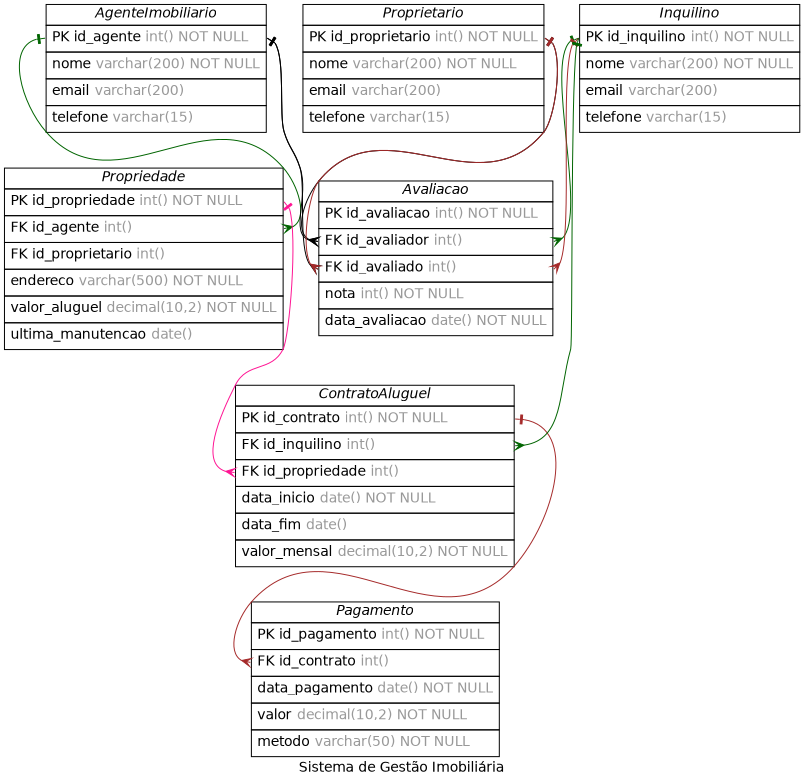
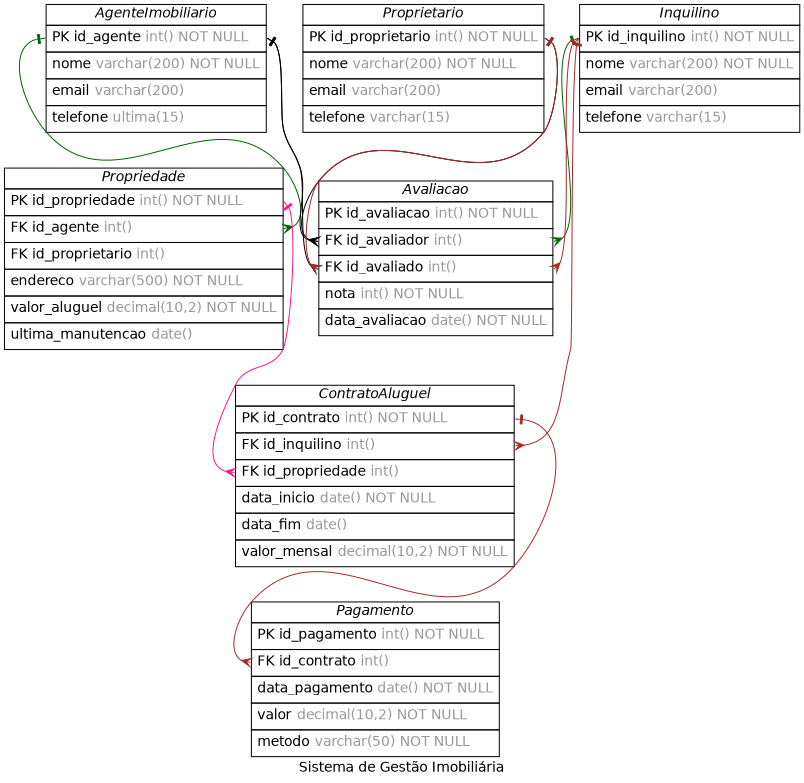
node "AgenteImobiliario": text "varchar(15)" -> "ultima(15)"
edge "Inquilino" -- "ContratoAluguel": color darkgreen -> brown
